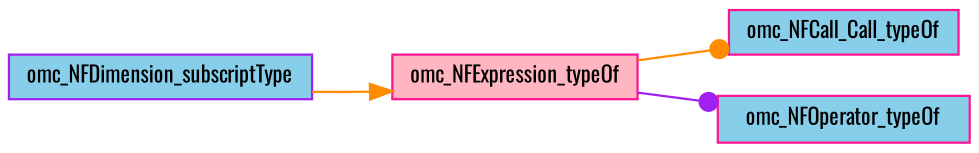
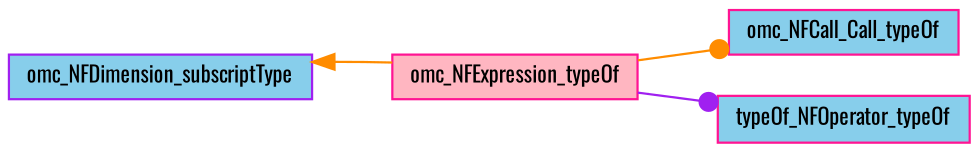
edge "omc_NFDimension_subscriptType" -> "omc_NFExpression_typeOf": reversed
node "omc_NFOperator_typeOf": label "omc_NFOperator_typeOf" -> "typeOf_NFOperator_typeOf"
